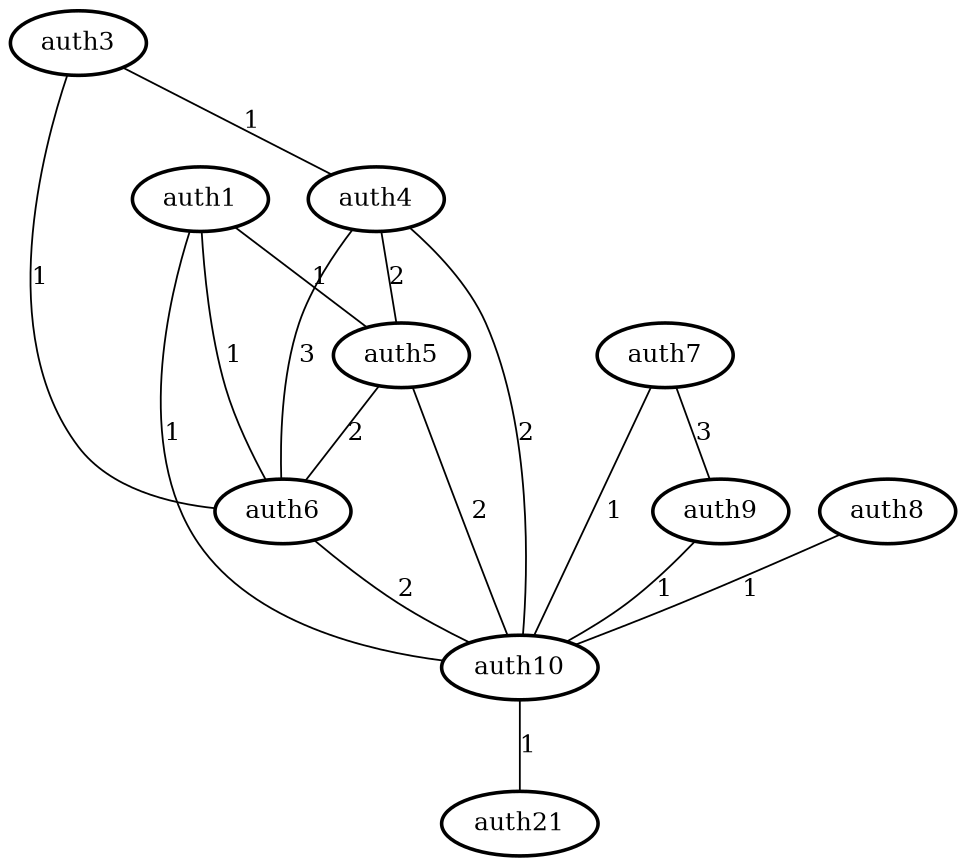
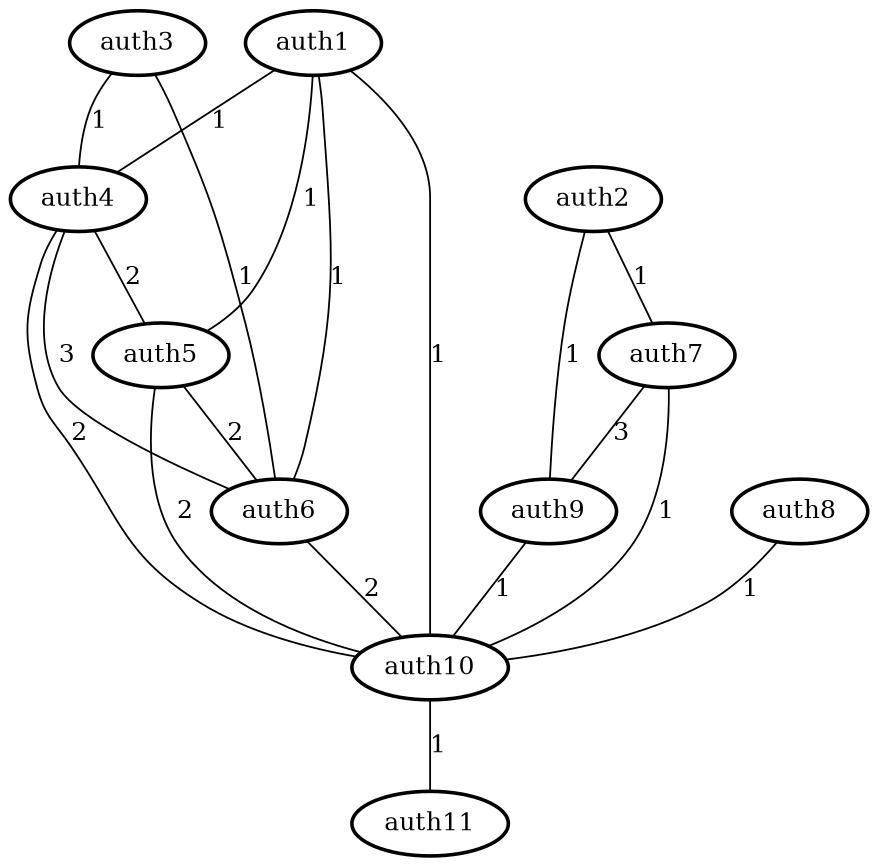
edge "auth1" -- "auth4": added, label "1"
node "auth2": added
node "auth21": label "auth21" -> "auth11"
